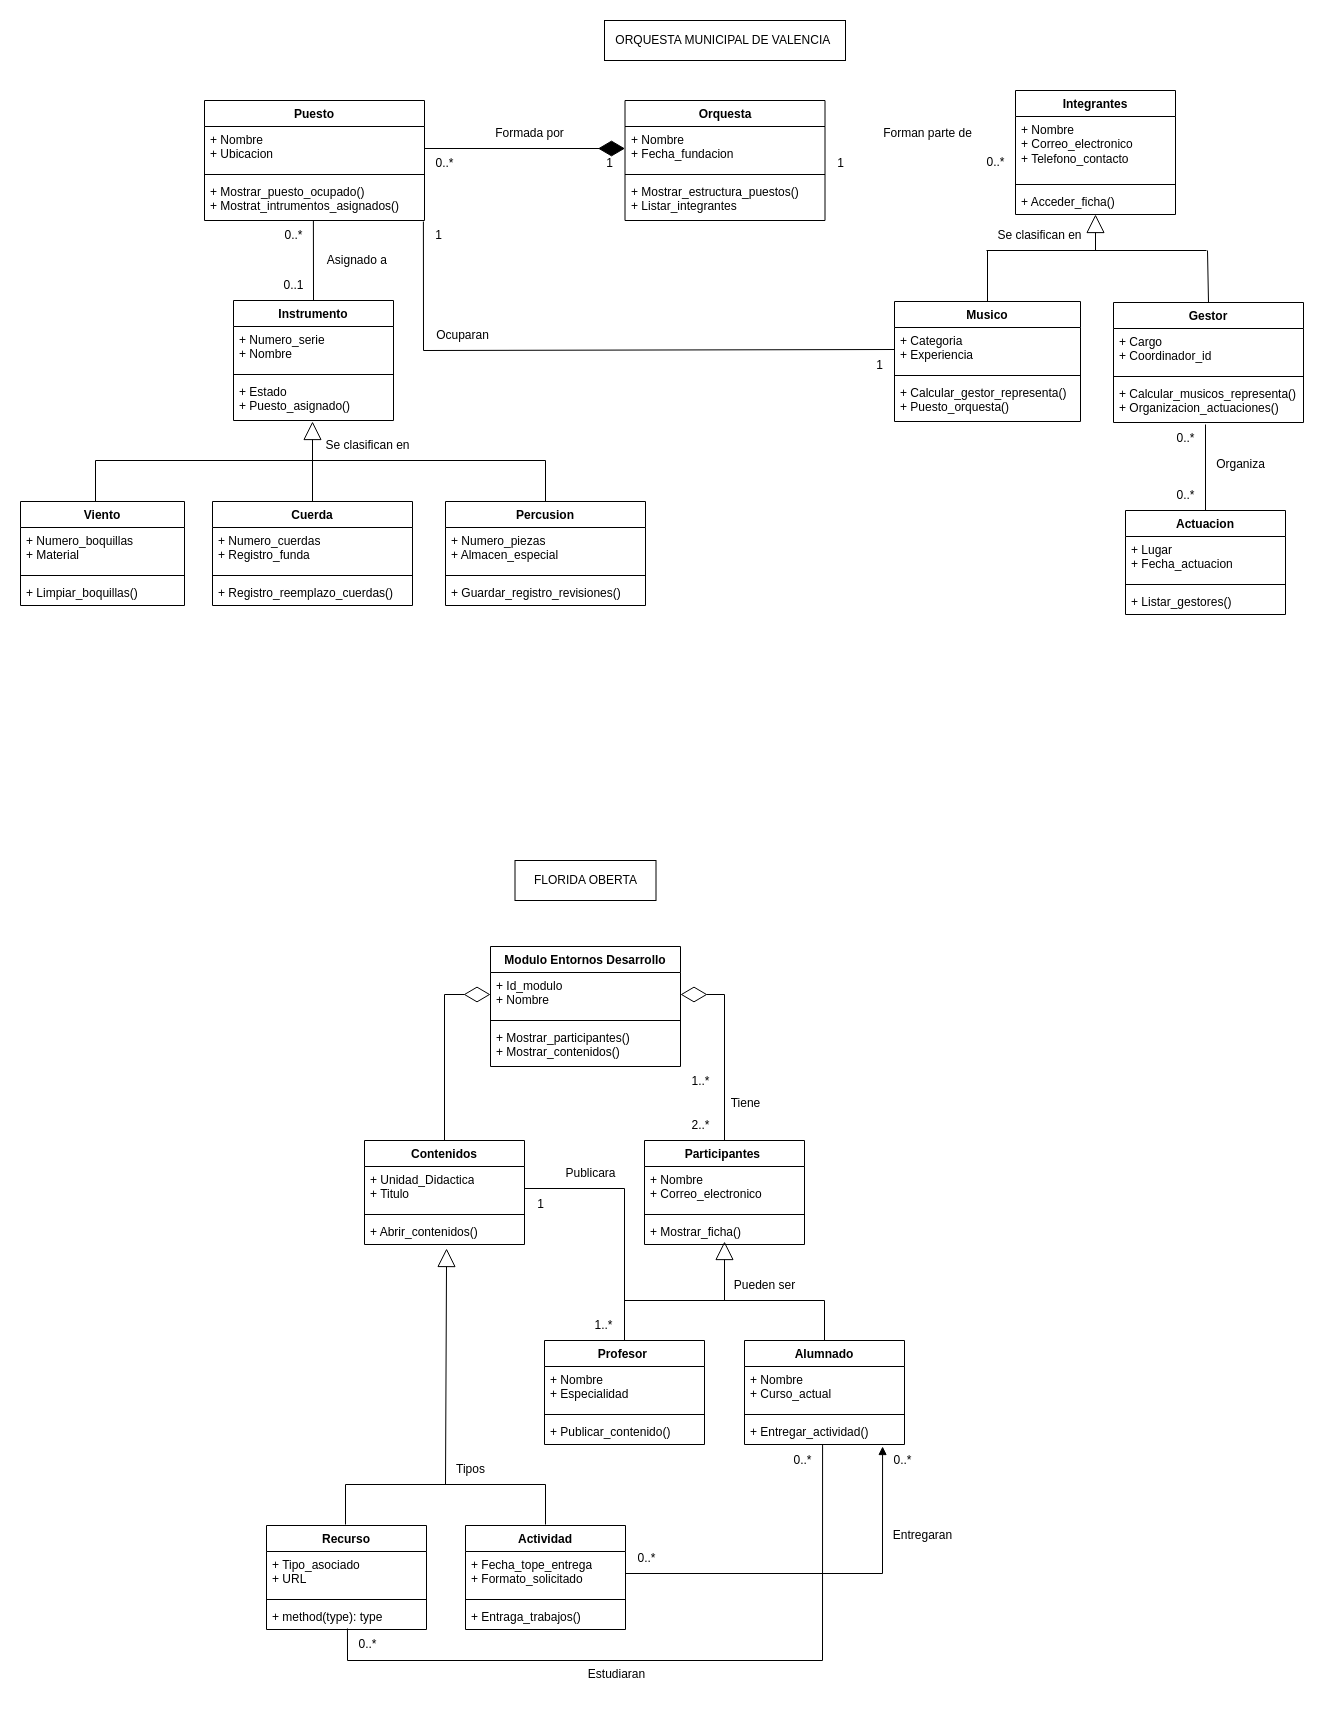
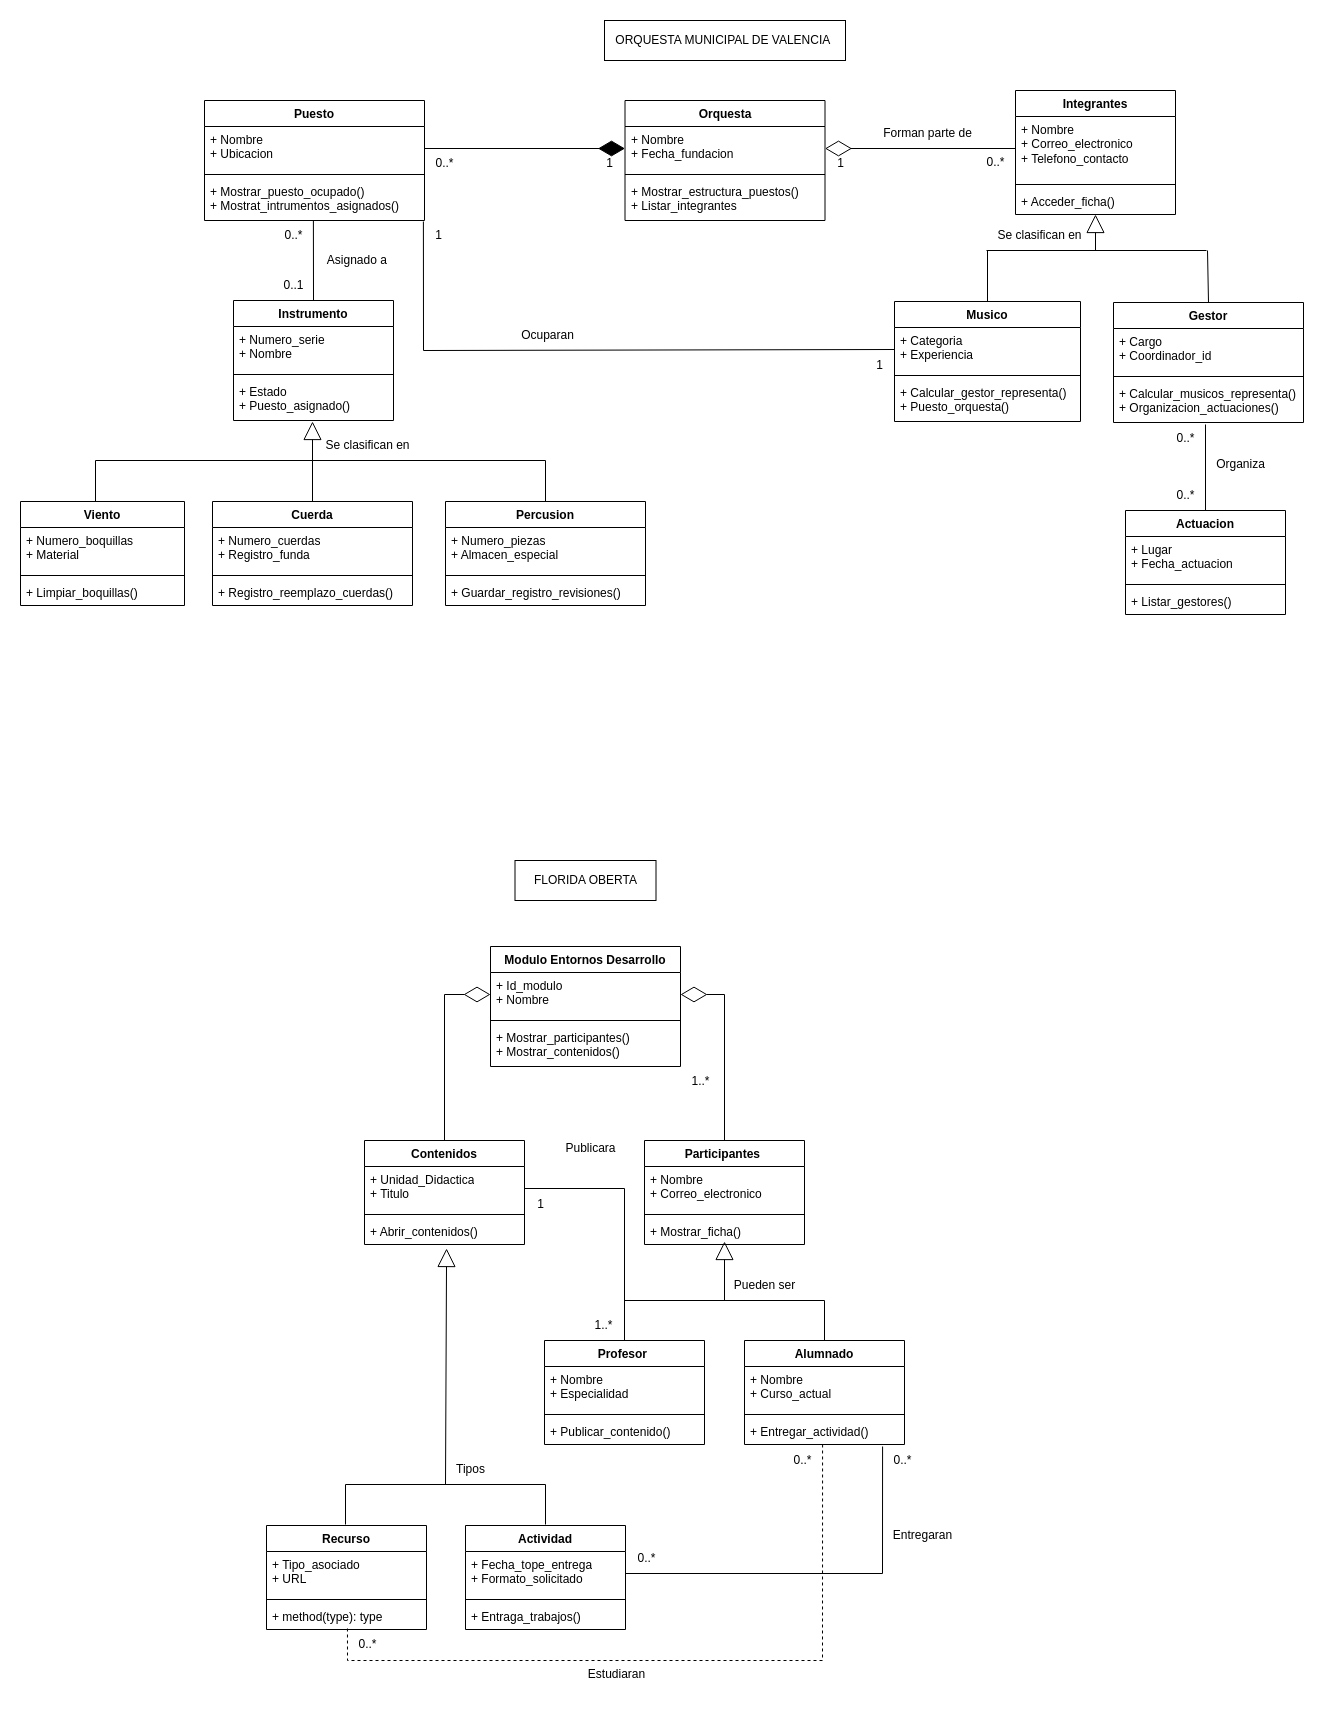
node "Formada por": removed
edge "+ Nombre + Correo_electronico + Telefono_contacto" -> "+ Nombre + Fecha_fundacion": added
node "Ocuparan": moved (463, 336) -> (548, 336)
node "Tiene": removed
node "2..*": removed
node "Publicara": moved (591, 1174) -> (591, 1149)
edge "+ Fecha_tope_entrega + Formato_solicitado" -> "+ Entregar_actividad()": arrowhead block -> none
edge "+ Entregar_actividad()" -- "+ method(type): type": style solid -> dashed
